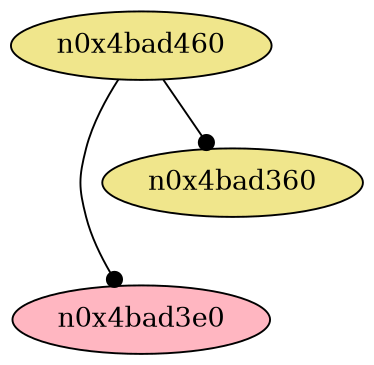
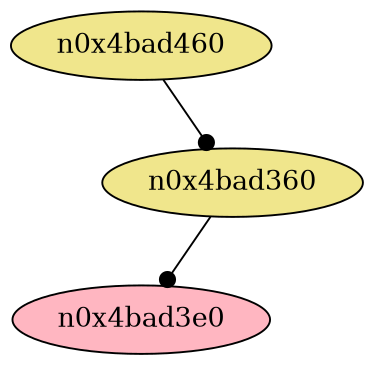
edge "n0x4bad460" -> "n0x4bad3e0": now "n0x4bad360" -> "n0x4bad3e0"
